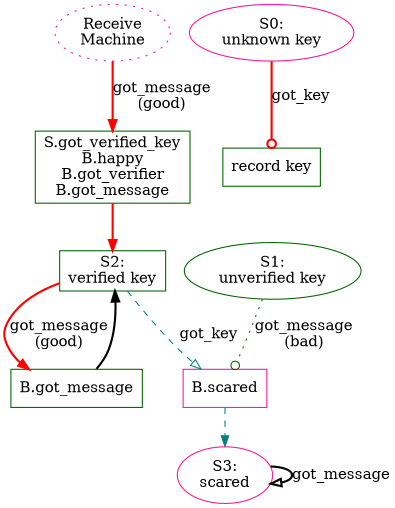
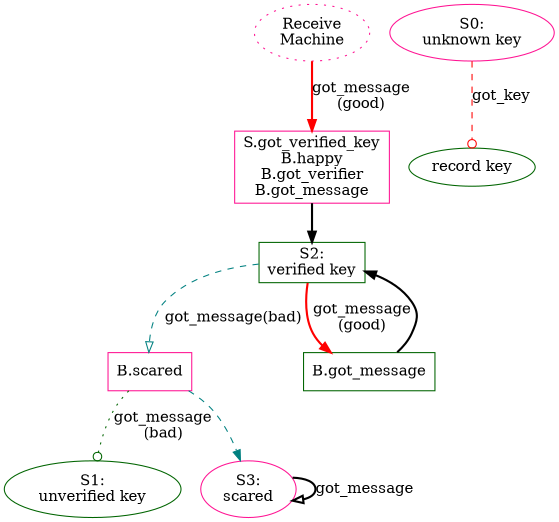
edge "S0: unknown key" -> "record key": style bold -> dashed
node "S.got_verified_key B.happy B.got_verifier B.got_message": color darkgreen -> deeppink
node "record key": shape box -> ellipse
edge "S.got_verified_key B.happy B.got_verifier B.got_message" -> "S2: verified key": color red -> black
edge "S1: unverified key" -> "B.scared": reversed
edge "S2: verified key" -> "B.scared": label "got_key" -> "got_message(bad)"
